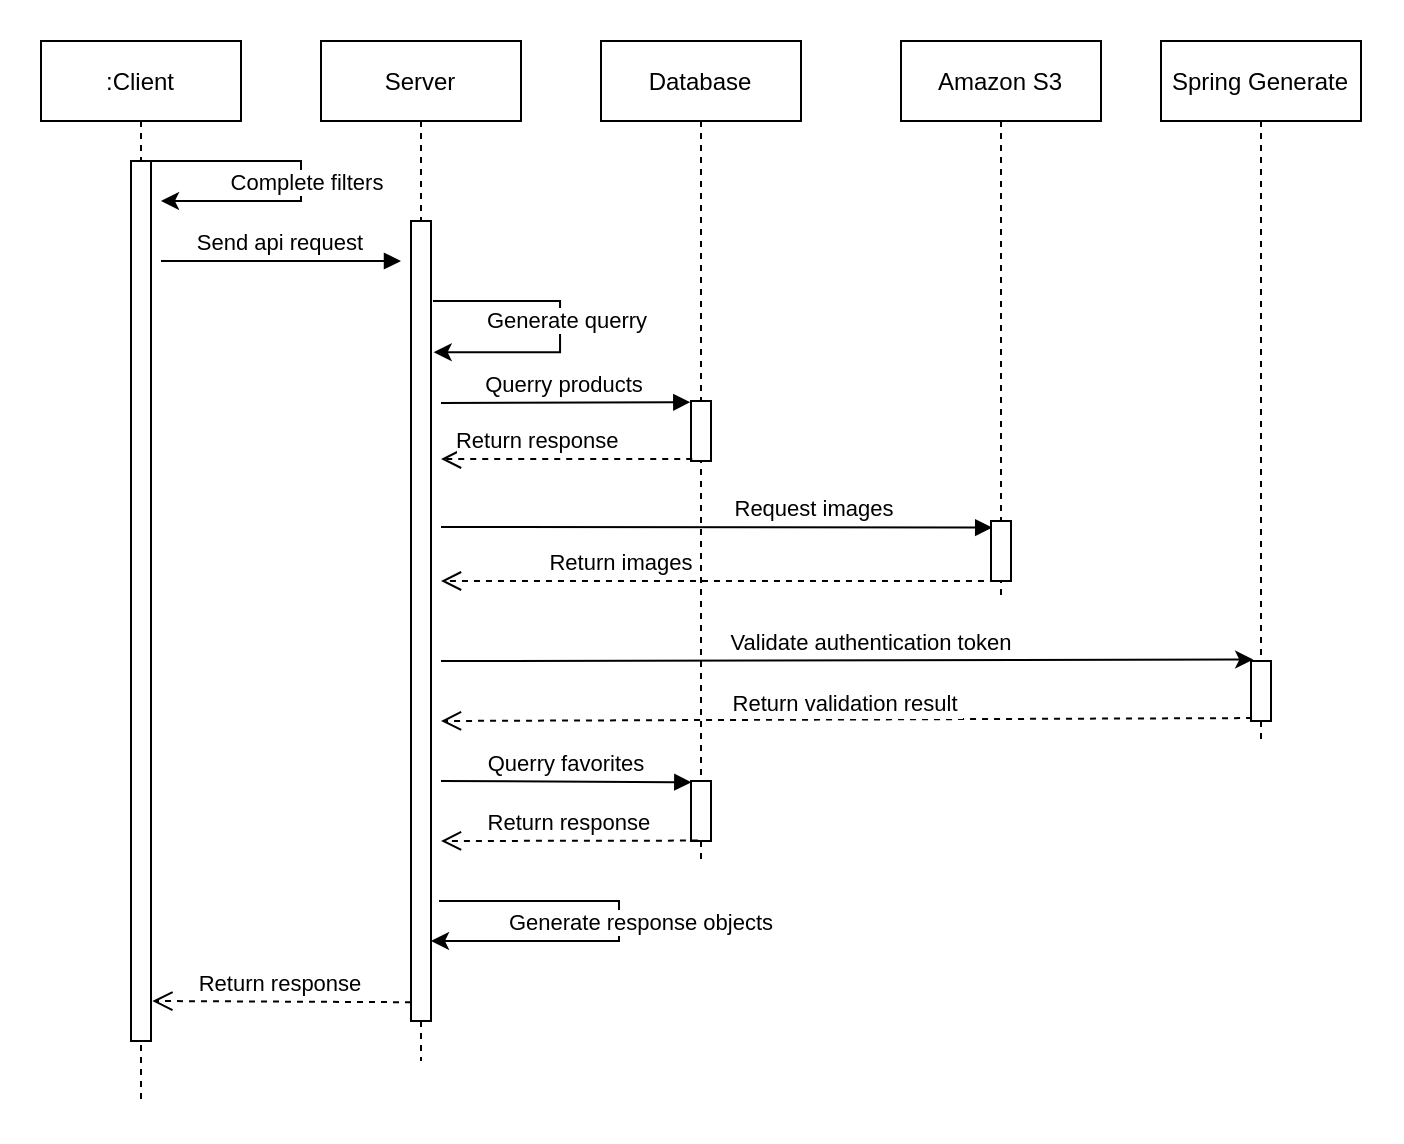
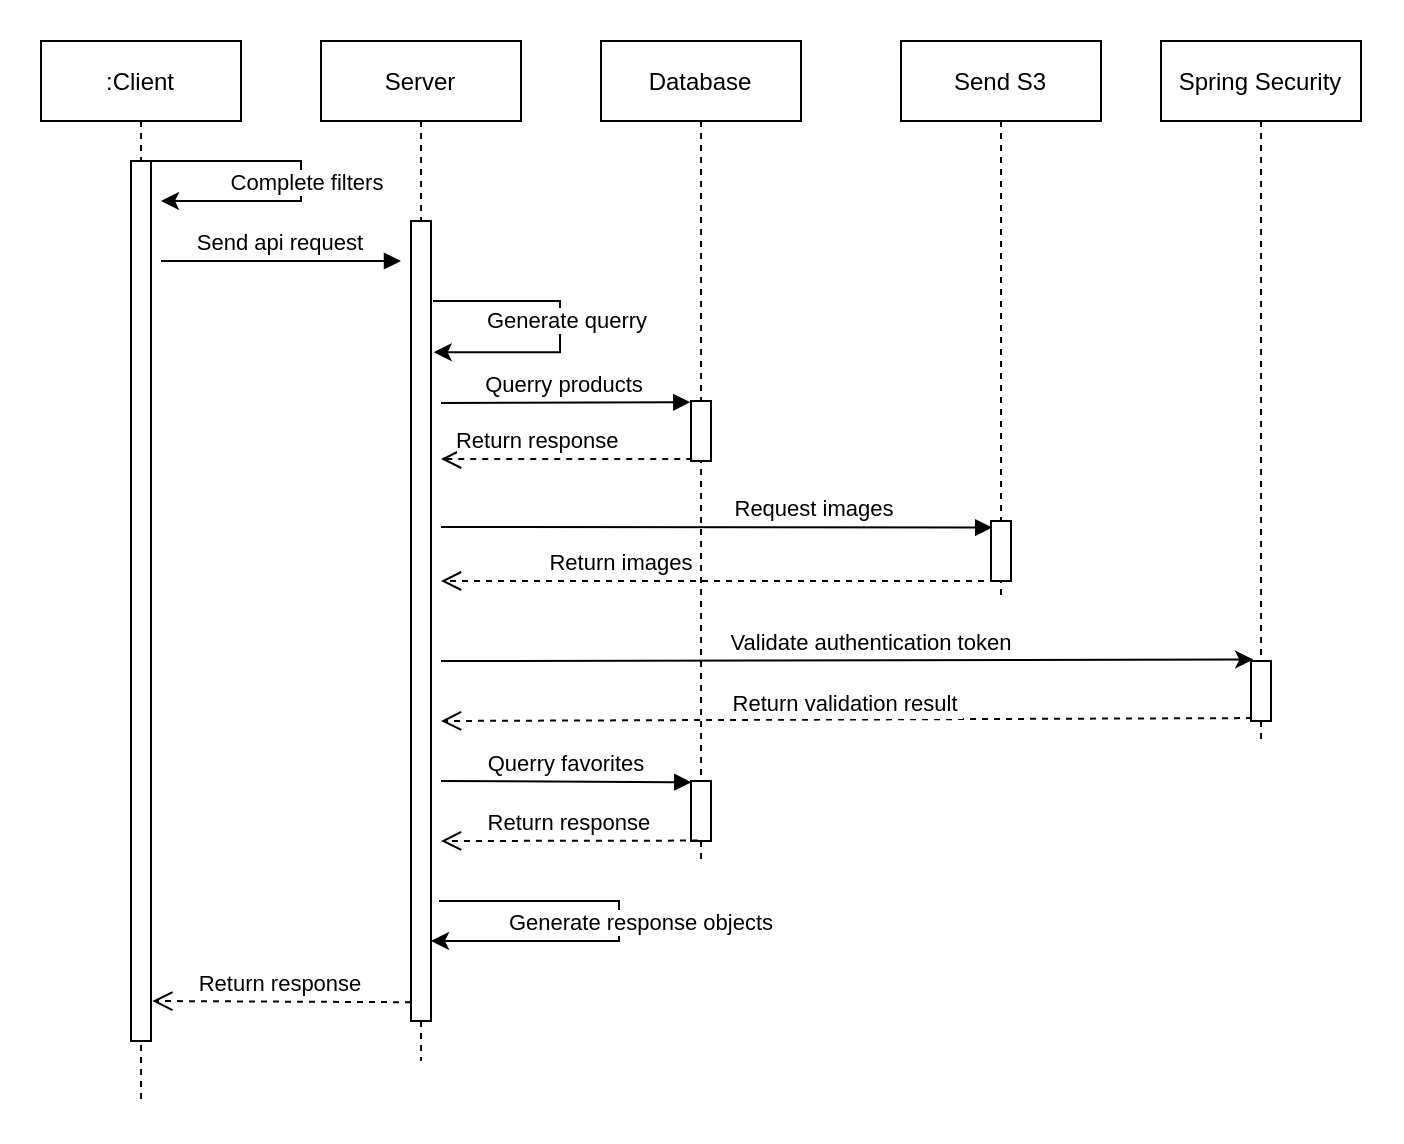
node "Amazon S3": label "Amazon S3" -> "Send S3"
node "Spring Generate": label "Spring Generate" -> "Spring Security"
